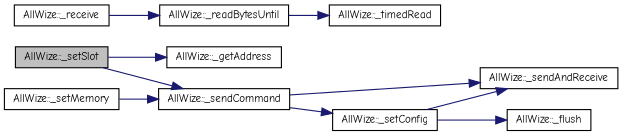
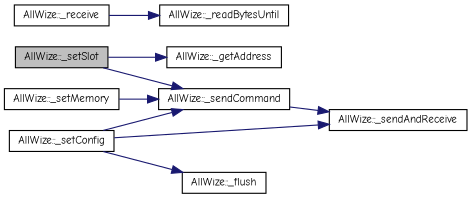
node "AllWize::_timedRead": removed
edge "AllWize::_sendCommand" -> "AllWize::_setConfig": reversed
